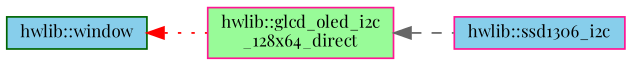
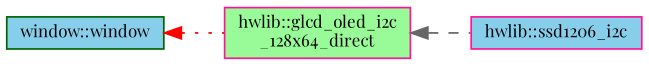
node "hwlib::window": label "hwlib::window" -> "window::window"
node "hwlib::ssd1306_i2c": label "hwlib::ssd1306_i2c" -> "hwlib::ssd1206_i2c"
